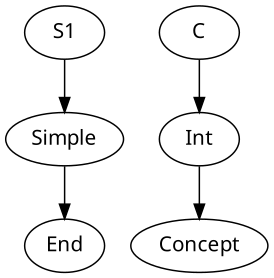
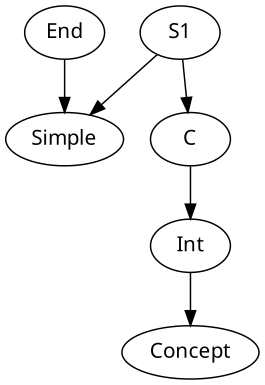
edge "S1" -> "C": added
edge "Simple" -> "End": reversed
